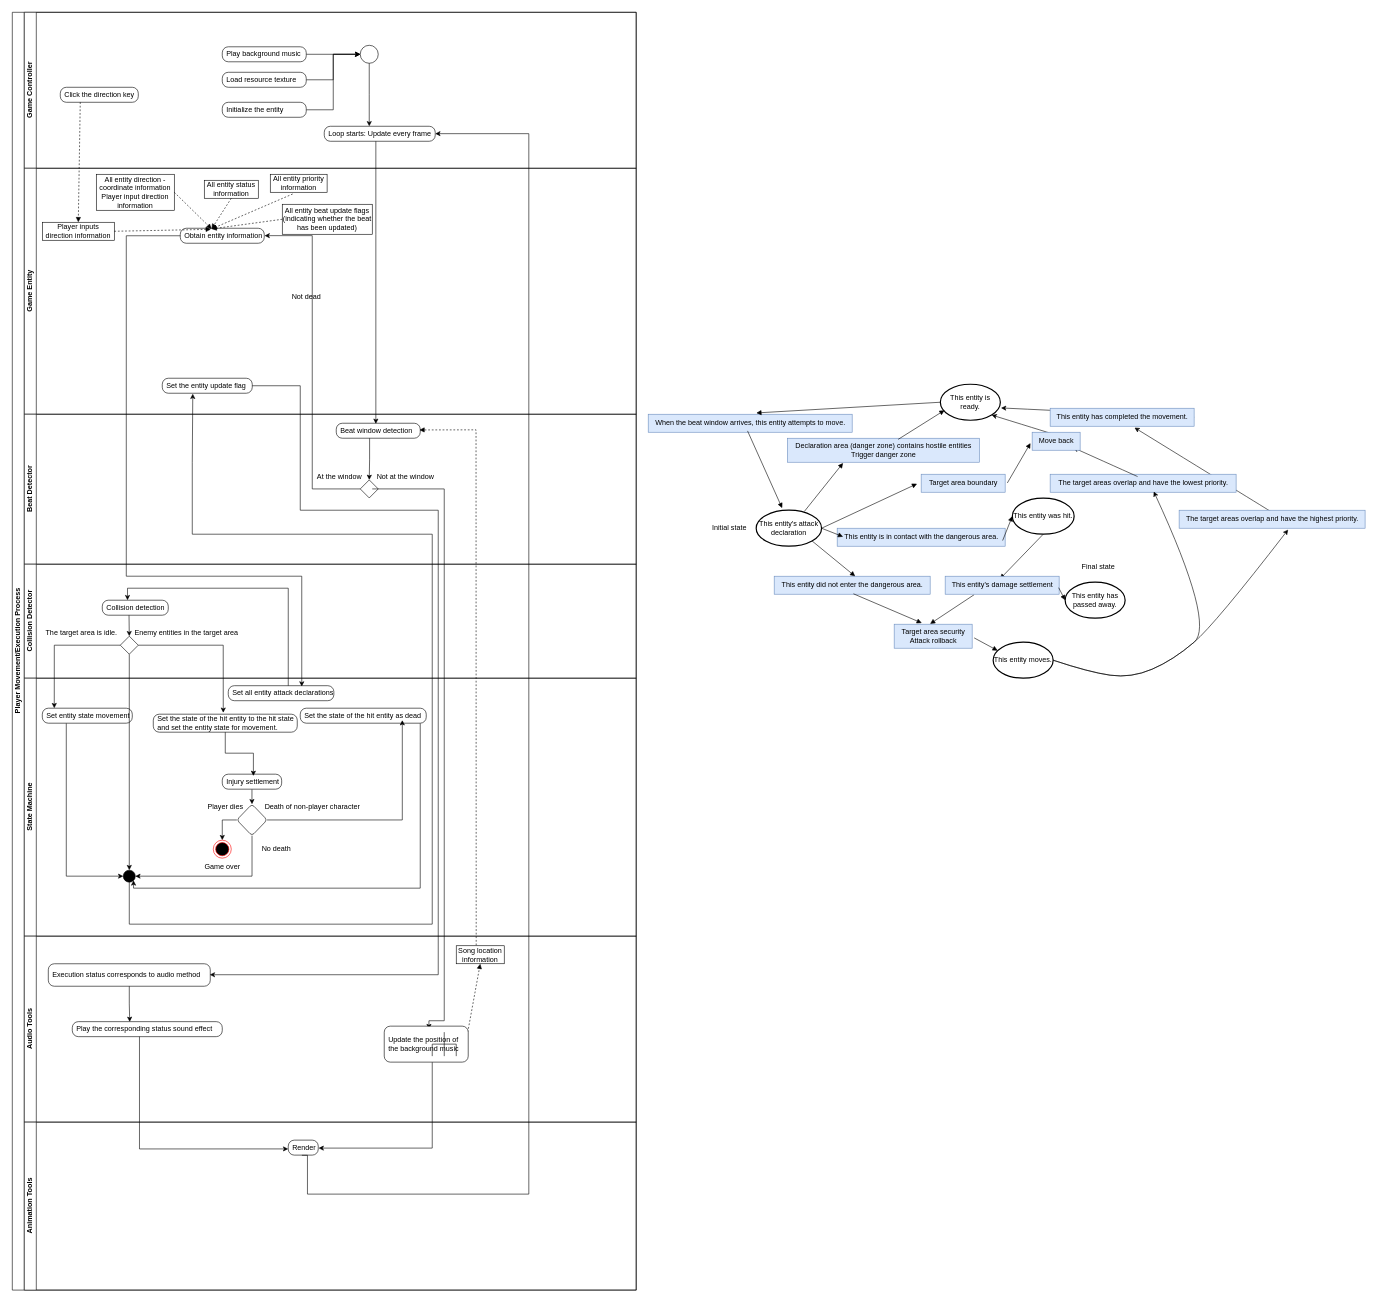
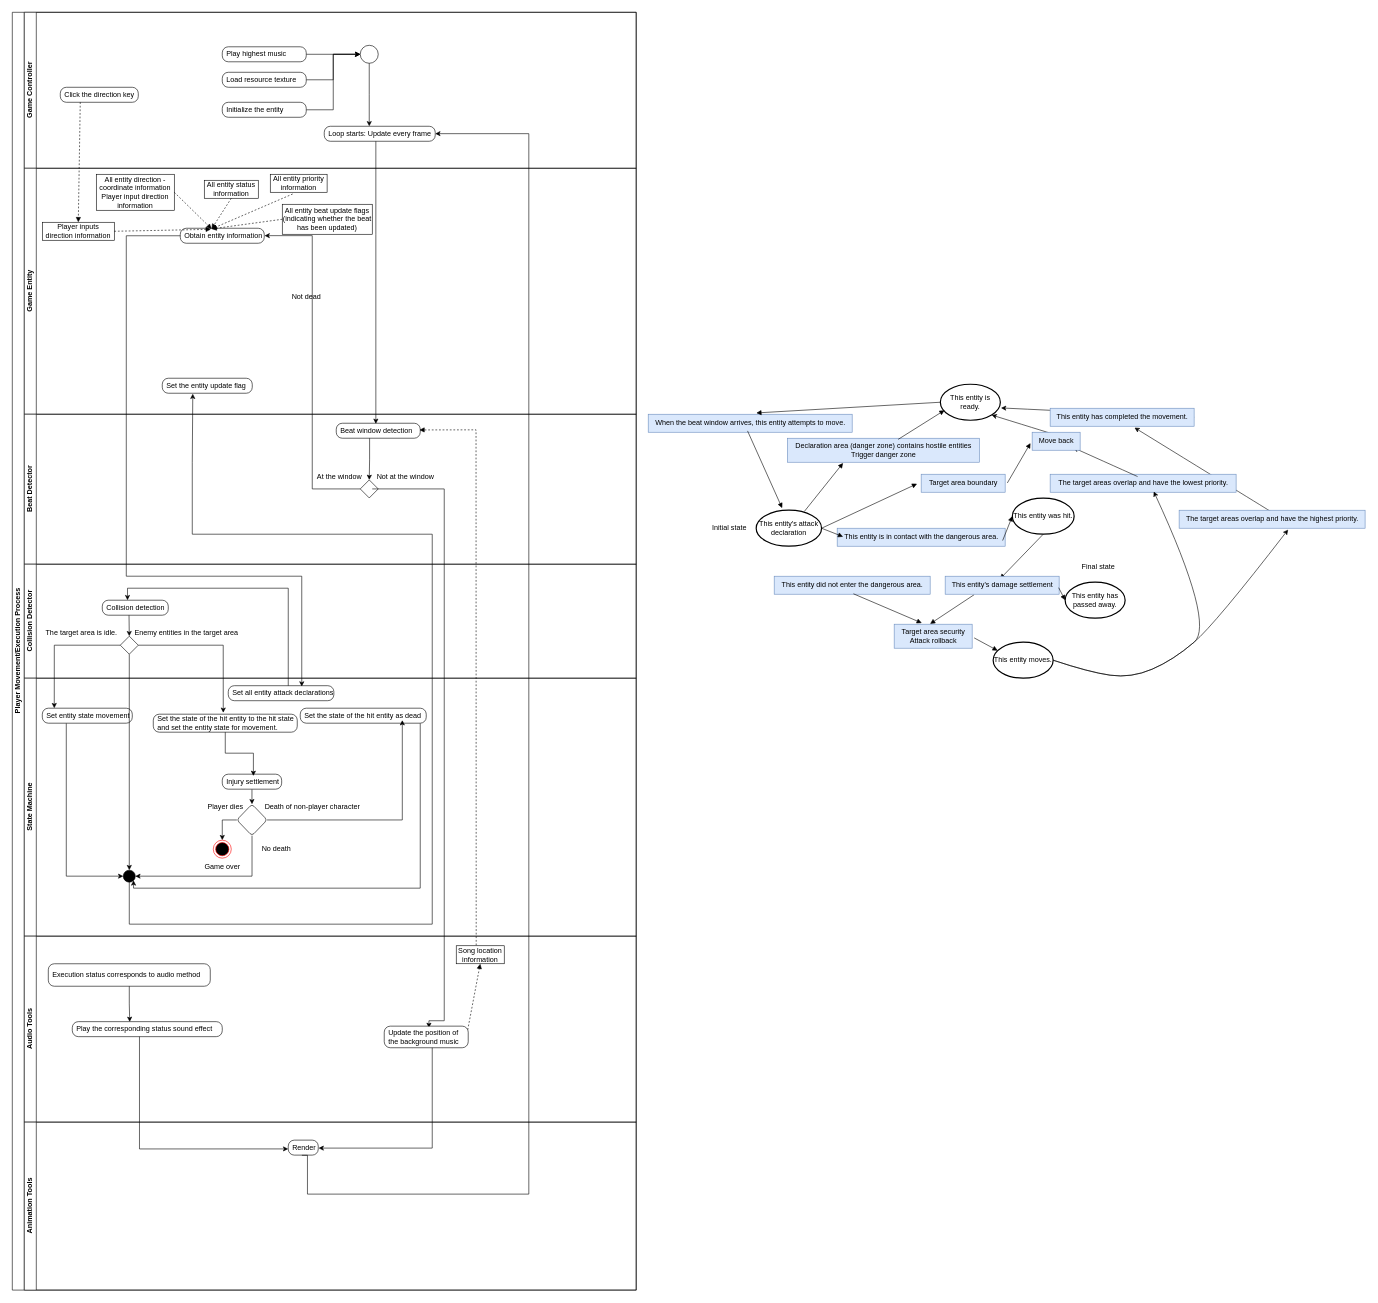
node "Play background music": label "Play background music" -> "Play highest music"
edge "This entity's attack declaration" -> "This entity did not enter the dangerous area.": removed
edge "Set the entity update flag" -> "Execution status corresponds to audio method": removed
node "Update the position of the background music": size 84x36 -> 84x22
